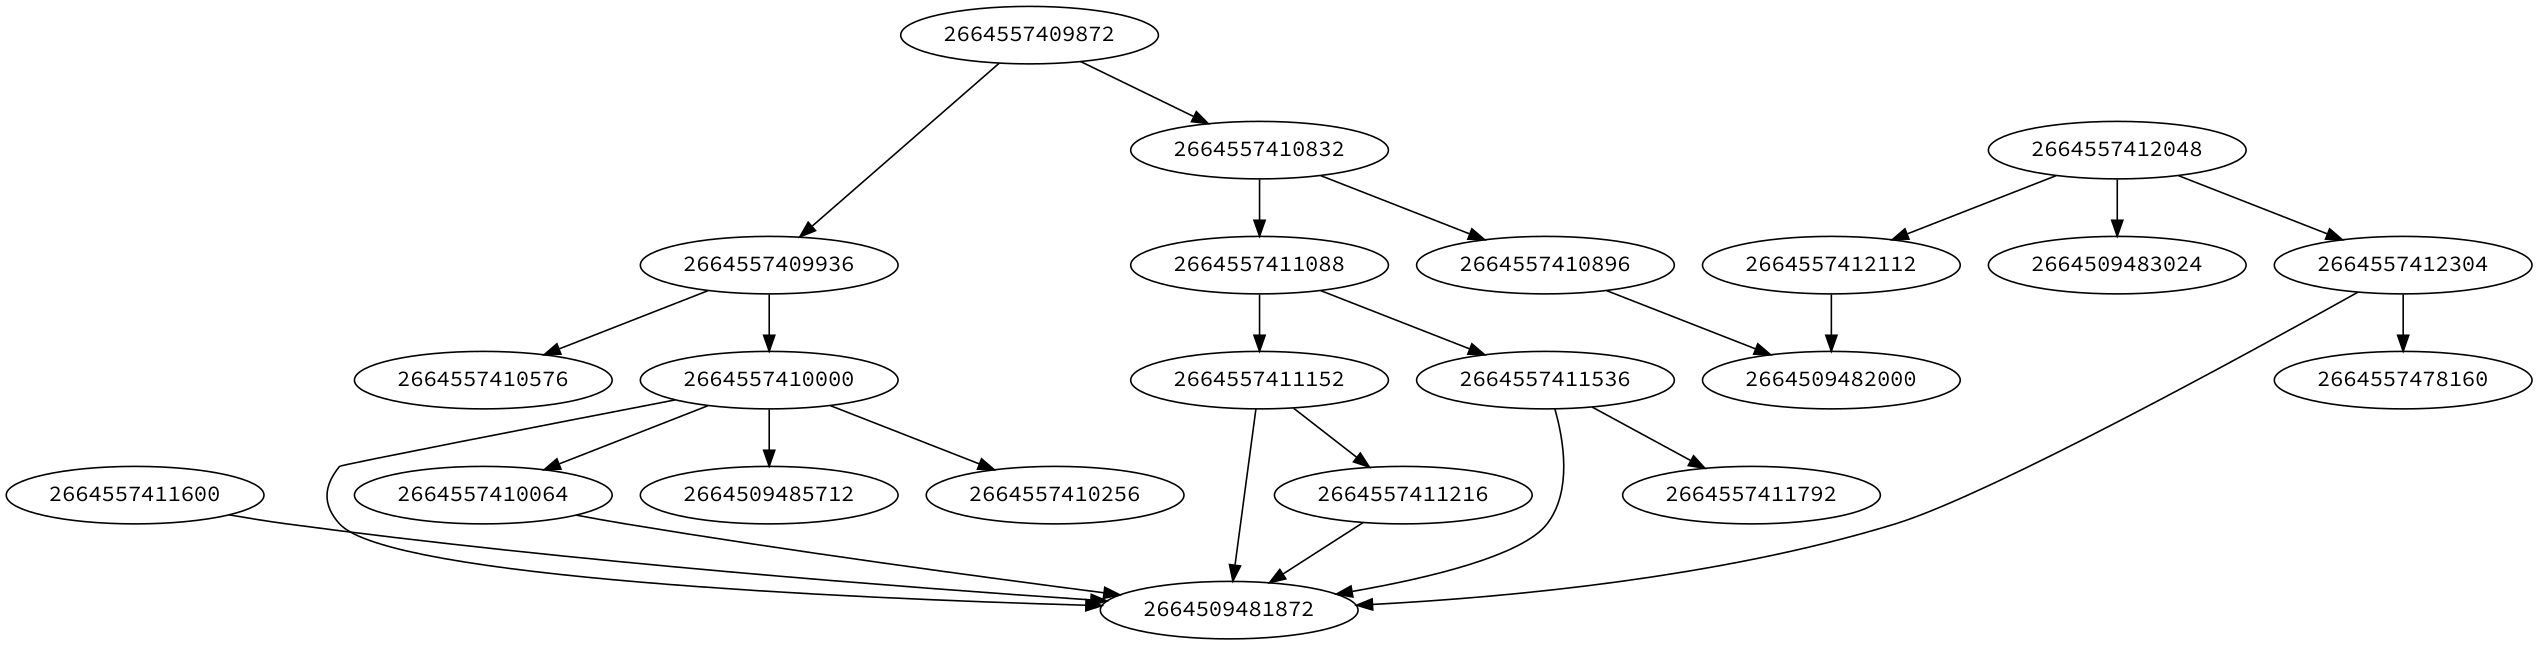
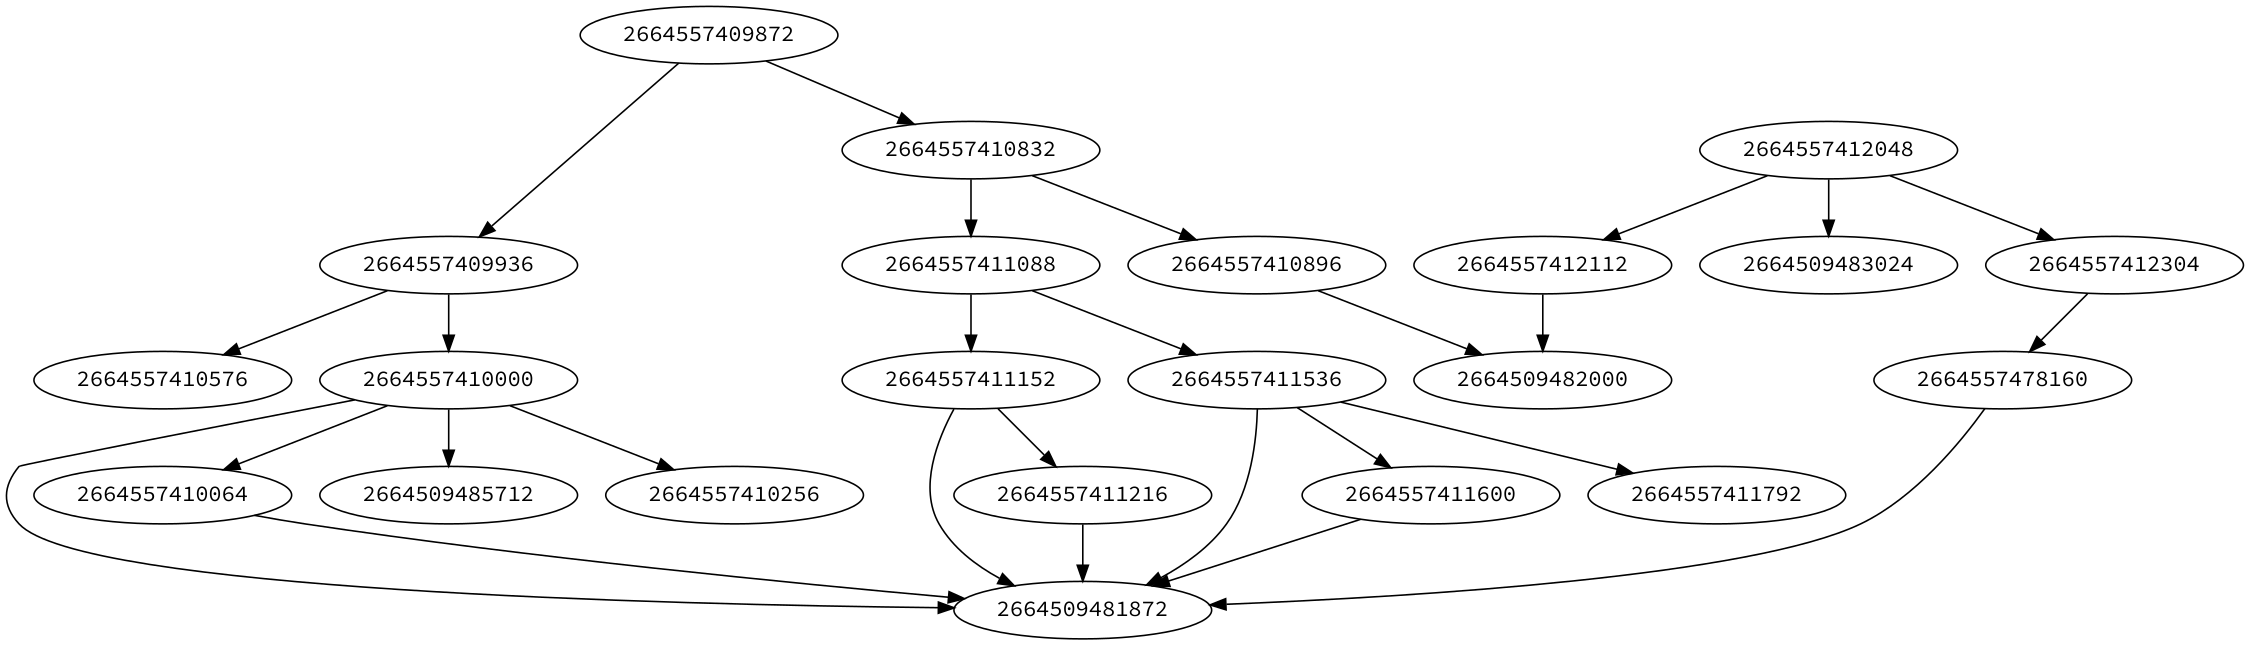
edge "2664557411536" -> "2664557411600": added
edge "2664557412304" -> "2664509481872": now "2664557478160" -> "2664509481872"
